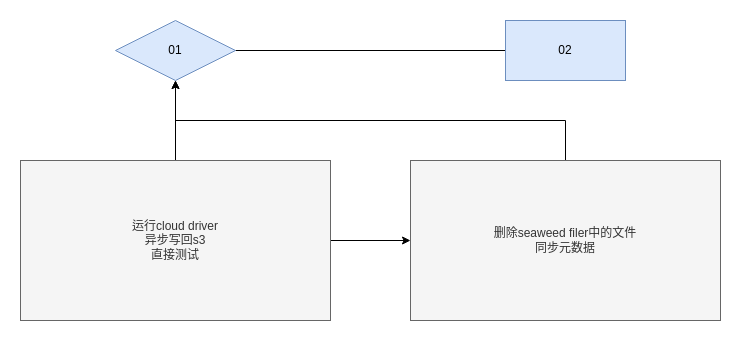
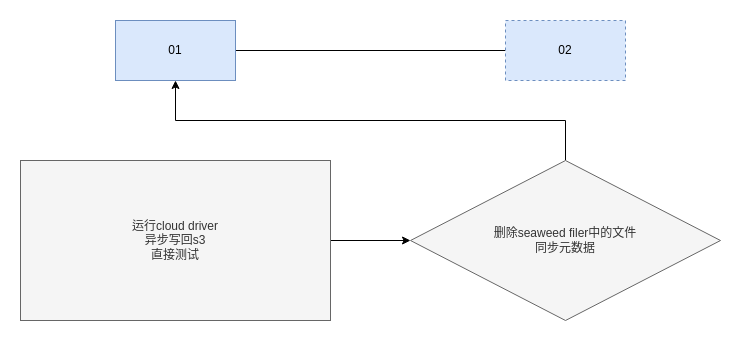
node "01": shape diamond -> rectangle
node "02": style solid -> dashed
edge "运行cloud driver 异步写回s3 直接测试" -> "01": removed
node "删除seaweed filer中的文件 同步元数据": shape rectangle -> diamond
